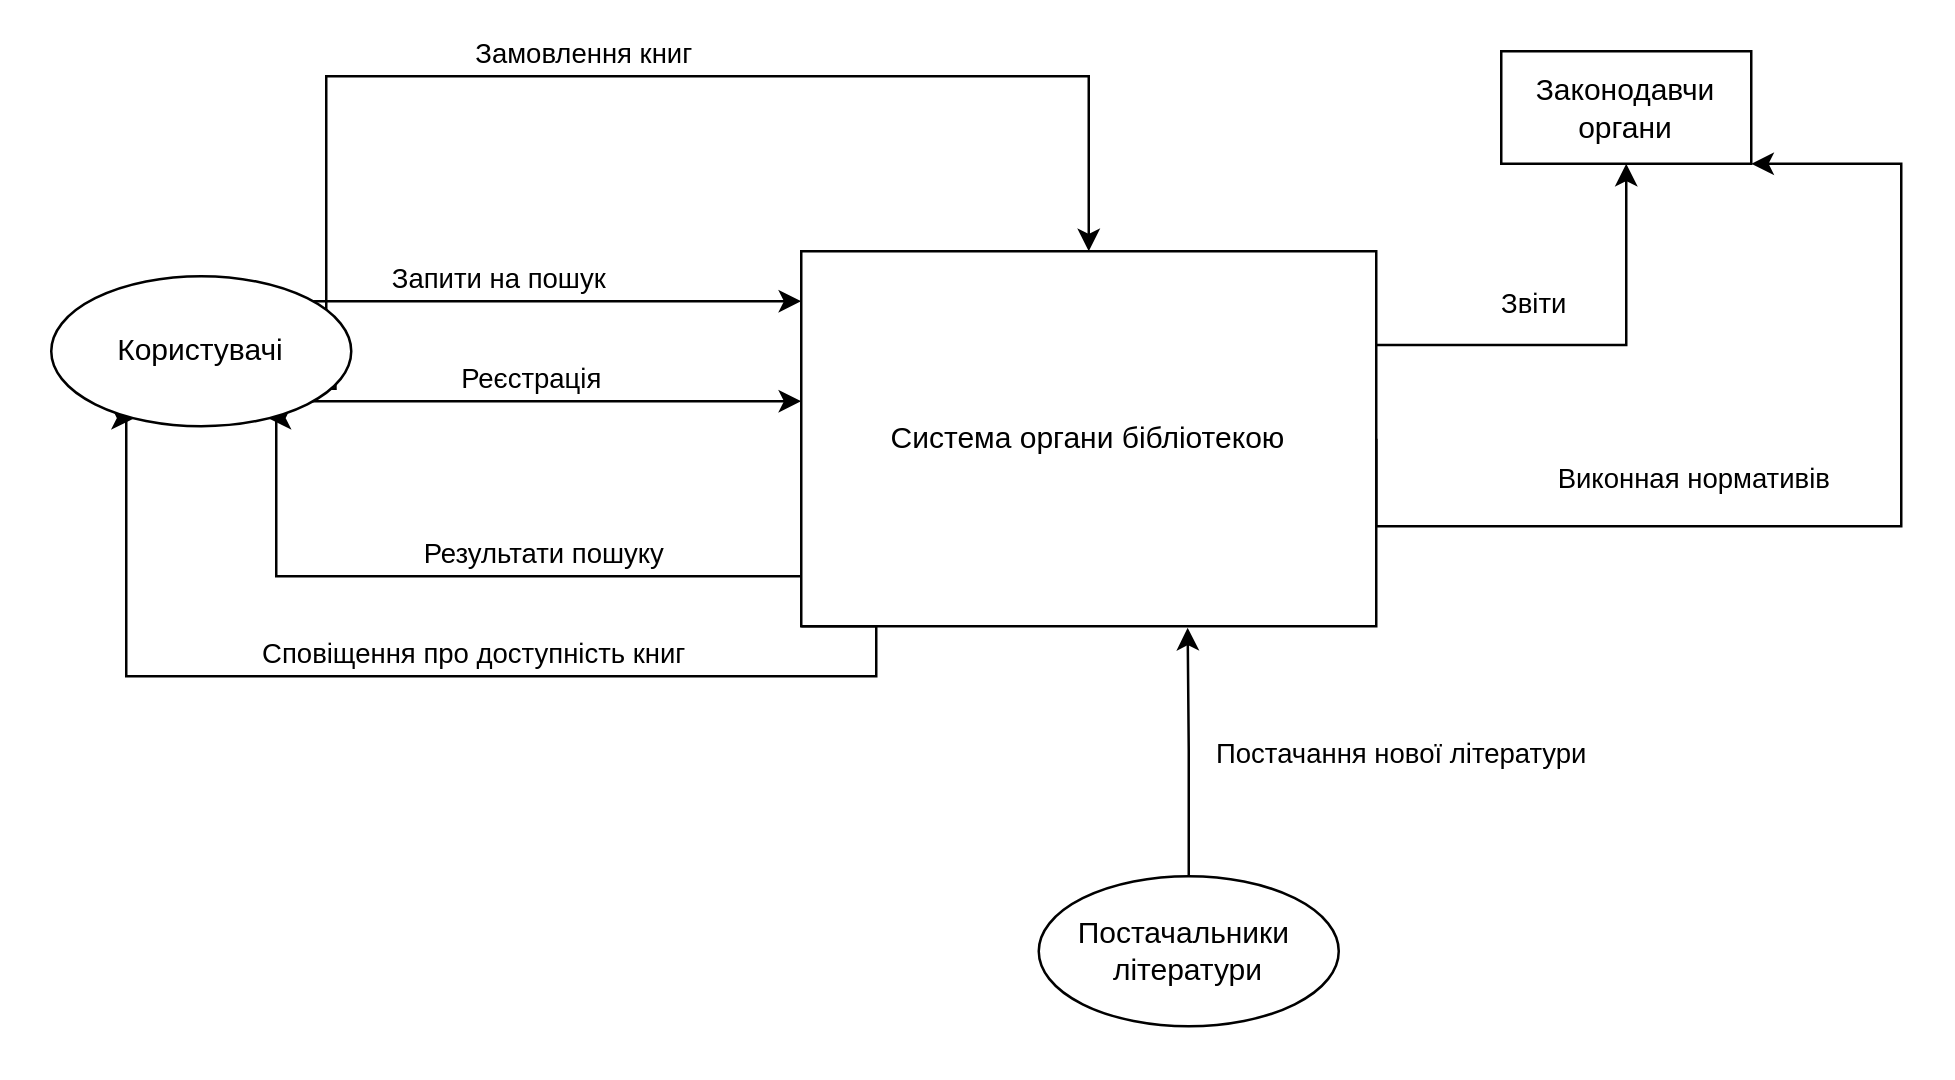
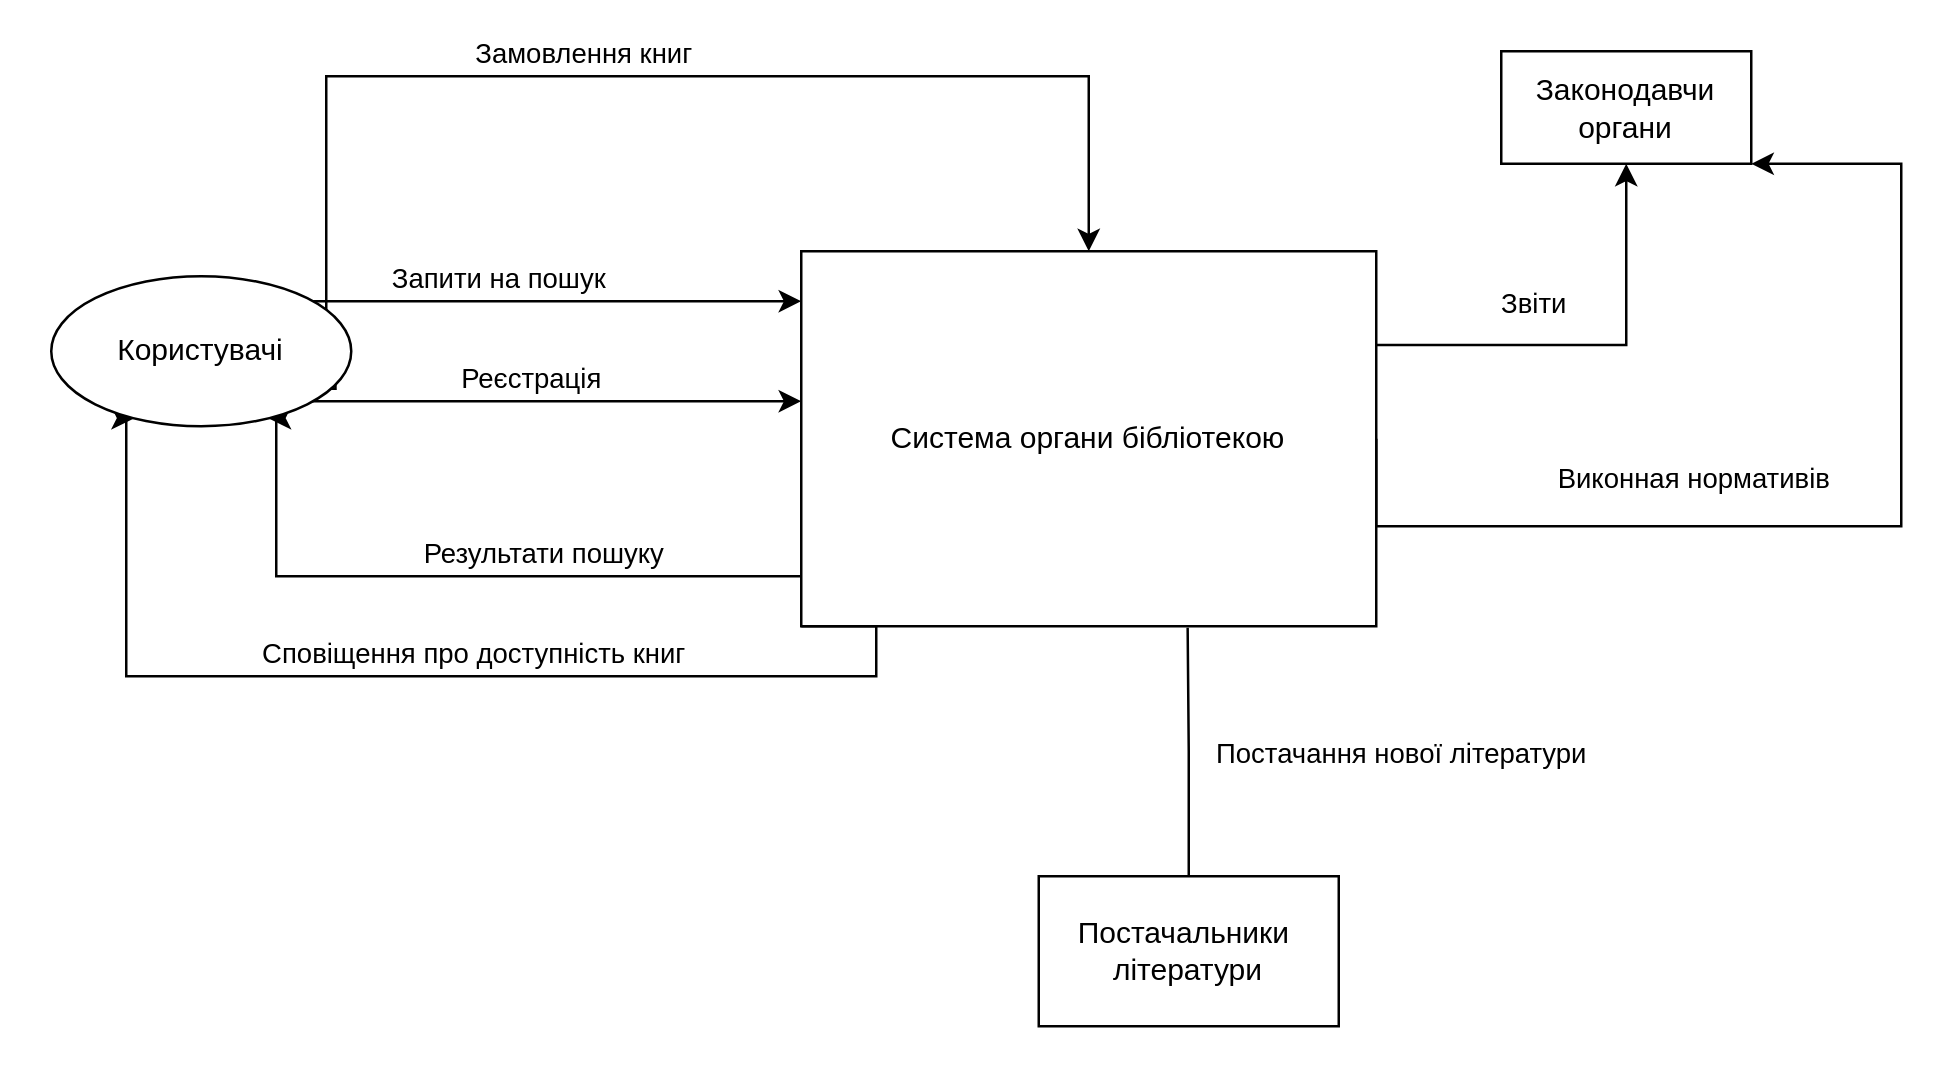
edge "Постачальники літератури" -> "Система органи бібліотекою": arrowhead classic -> none
node "Постачальники літератури": shape ellipse -> rectangle
